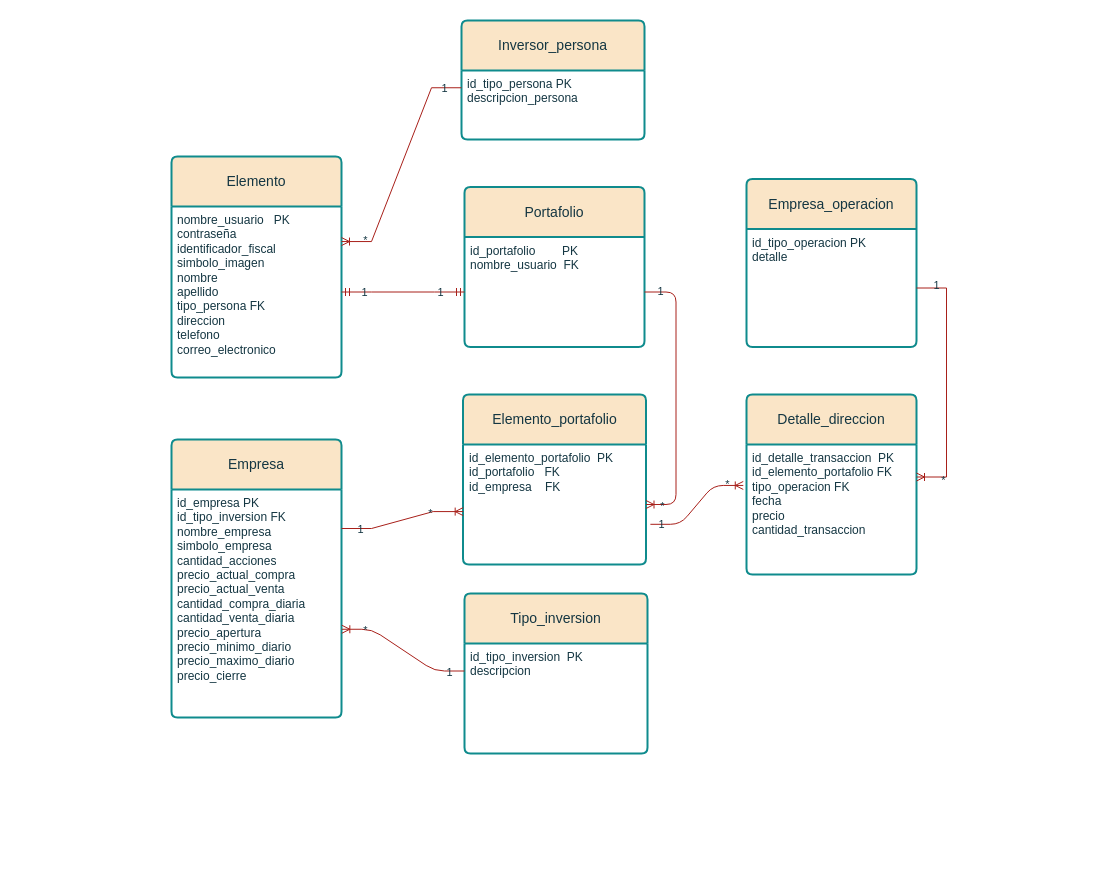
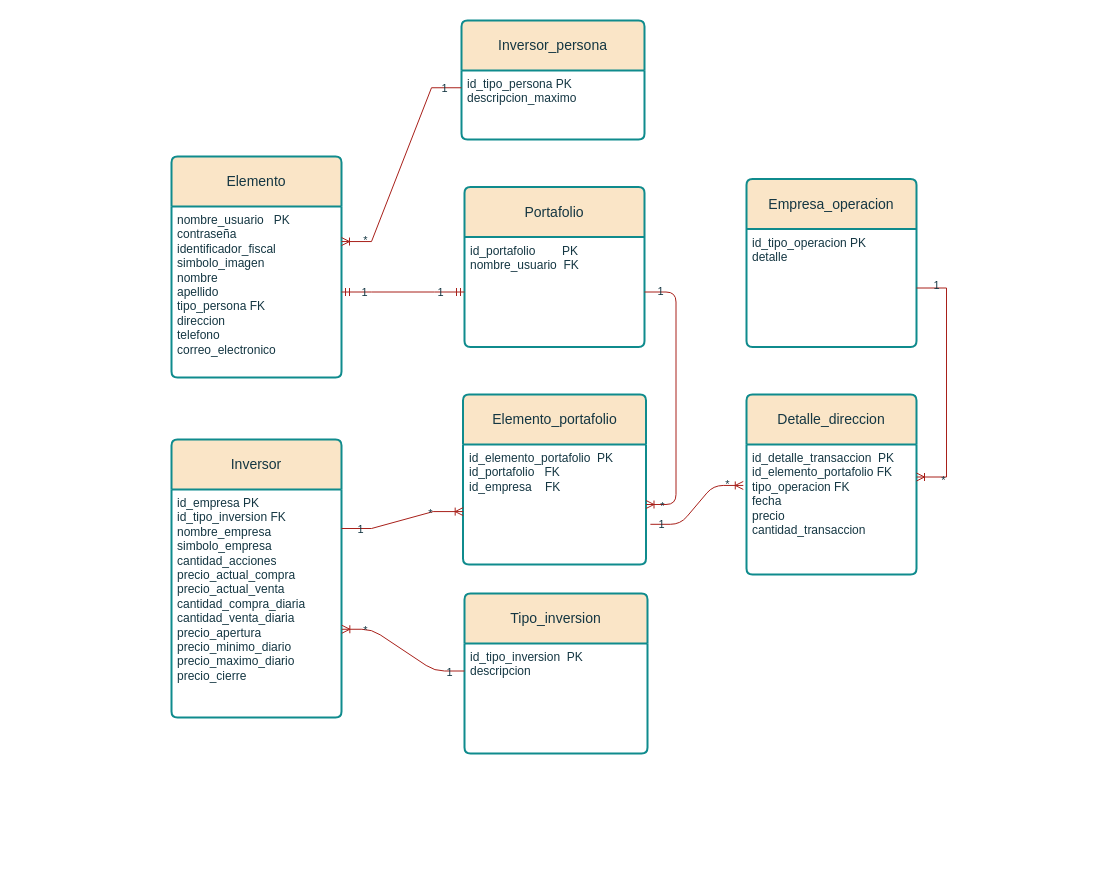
node "id_tipo_persona PK descripcion_persona": label "id_tipo_persona PK descripcion_persona" -> "id_tipo_persona PK descripcion_maximo"
node "Empresa": label "Empresa" -> "Inversor"
